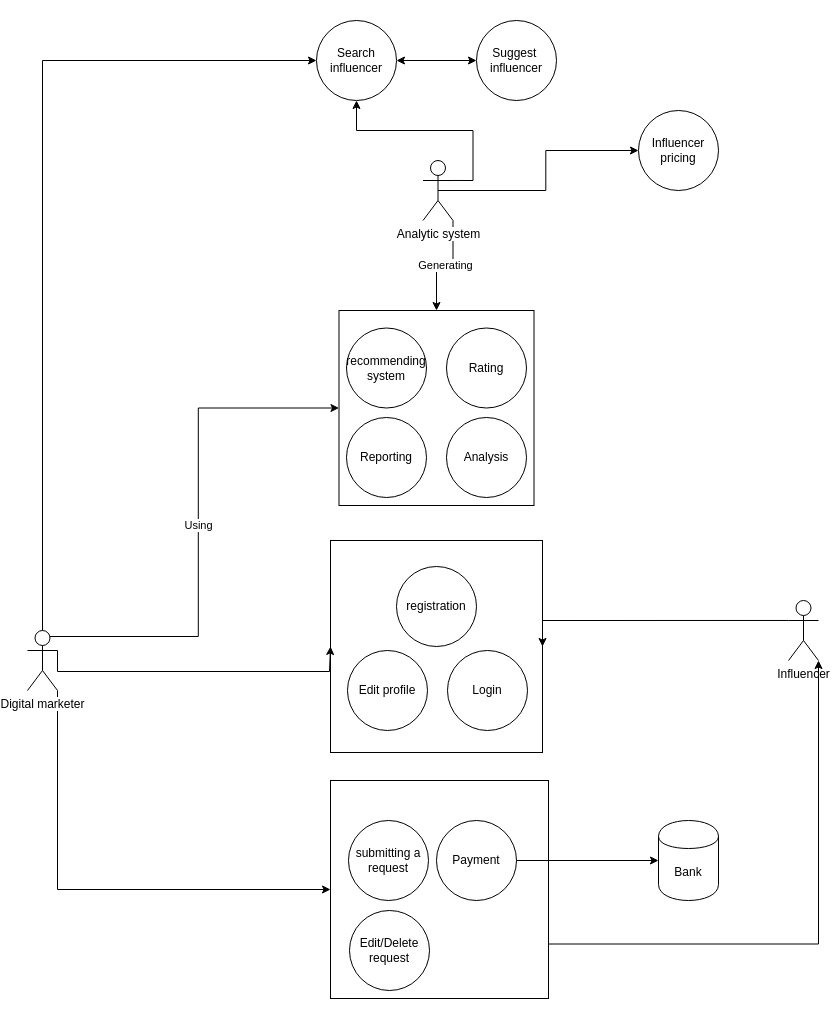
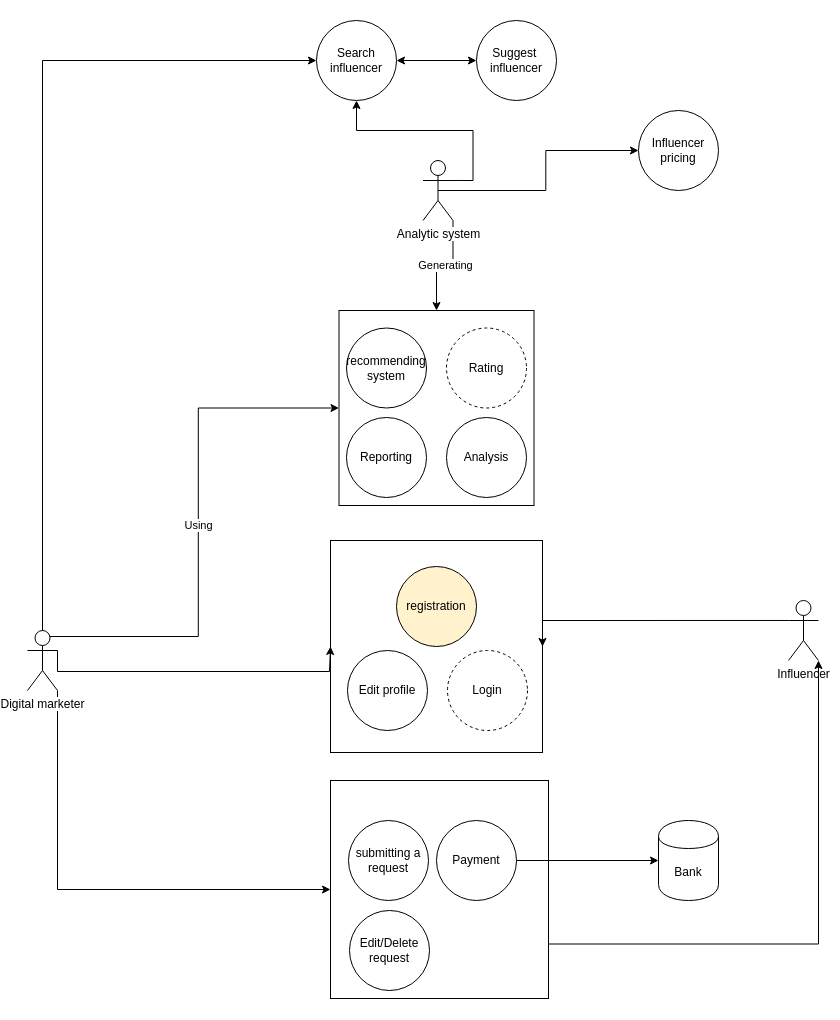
node "Rating": style solid -> dashed
node "registration": fillcolor #ffffff -> #fff2cc
node "Login": style solid -> dashed
